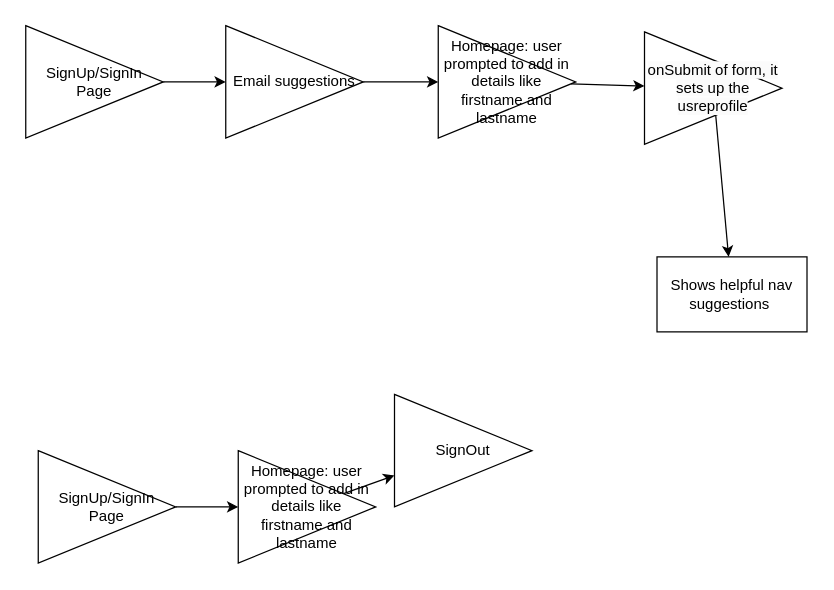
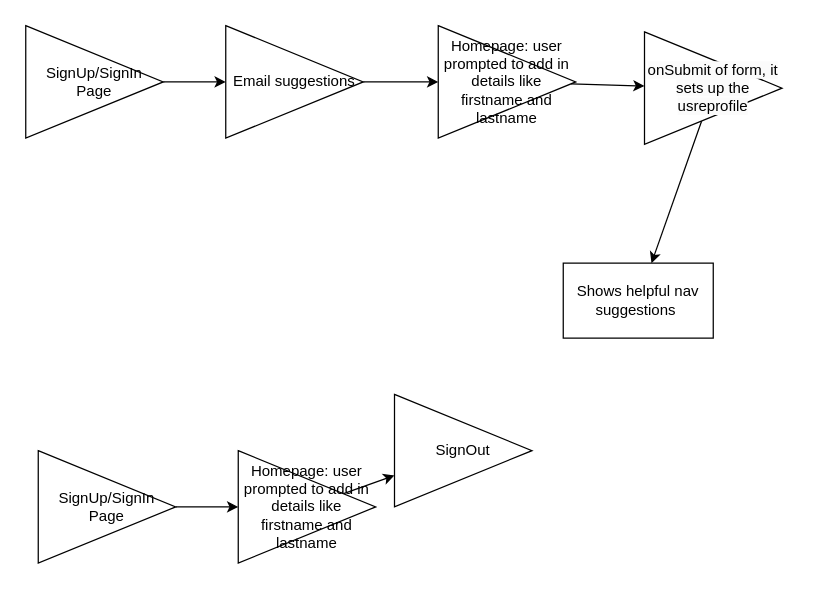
node "Shows helpful nav suggestions": moved (732, 294) -> (638, 301)
